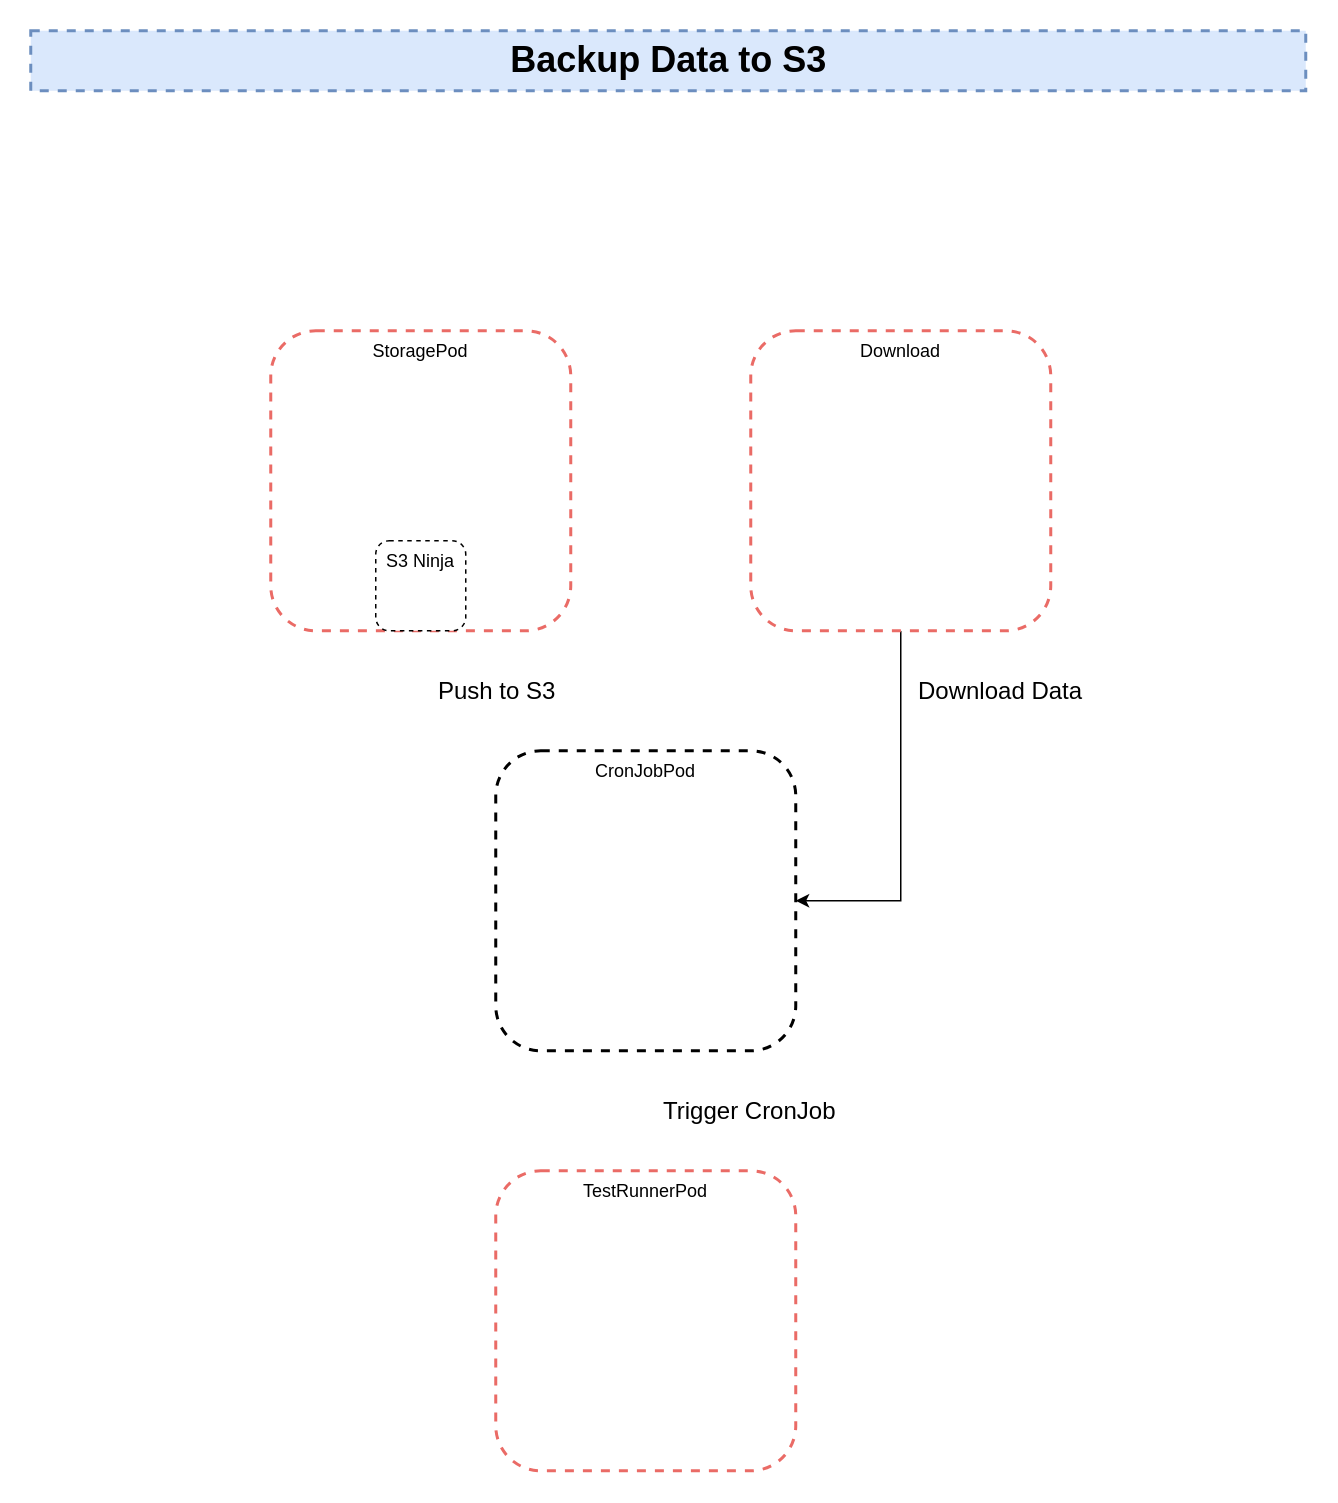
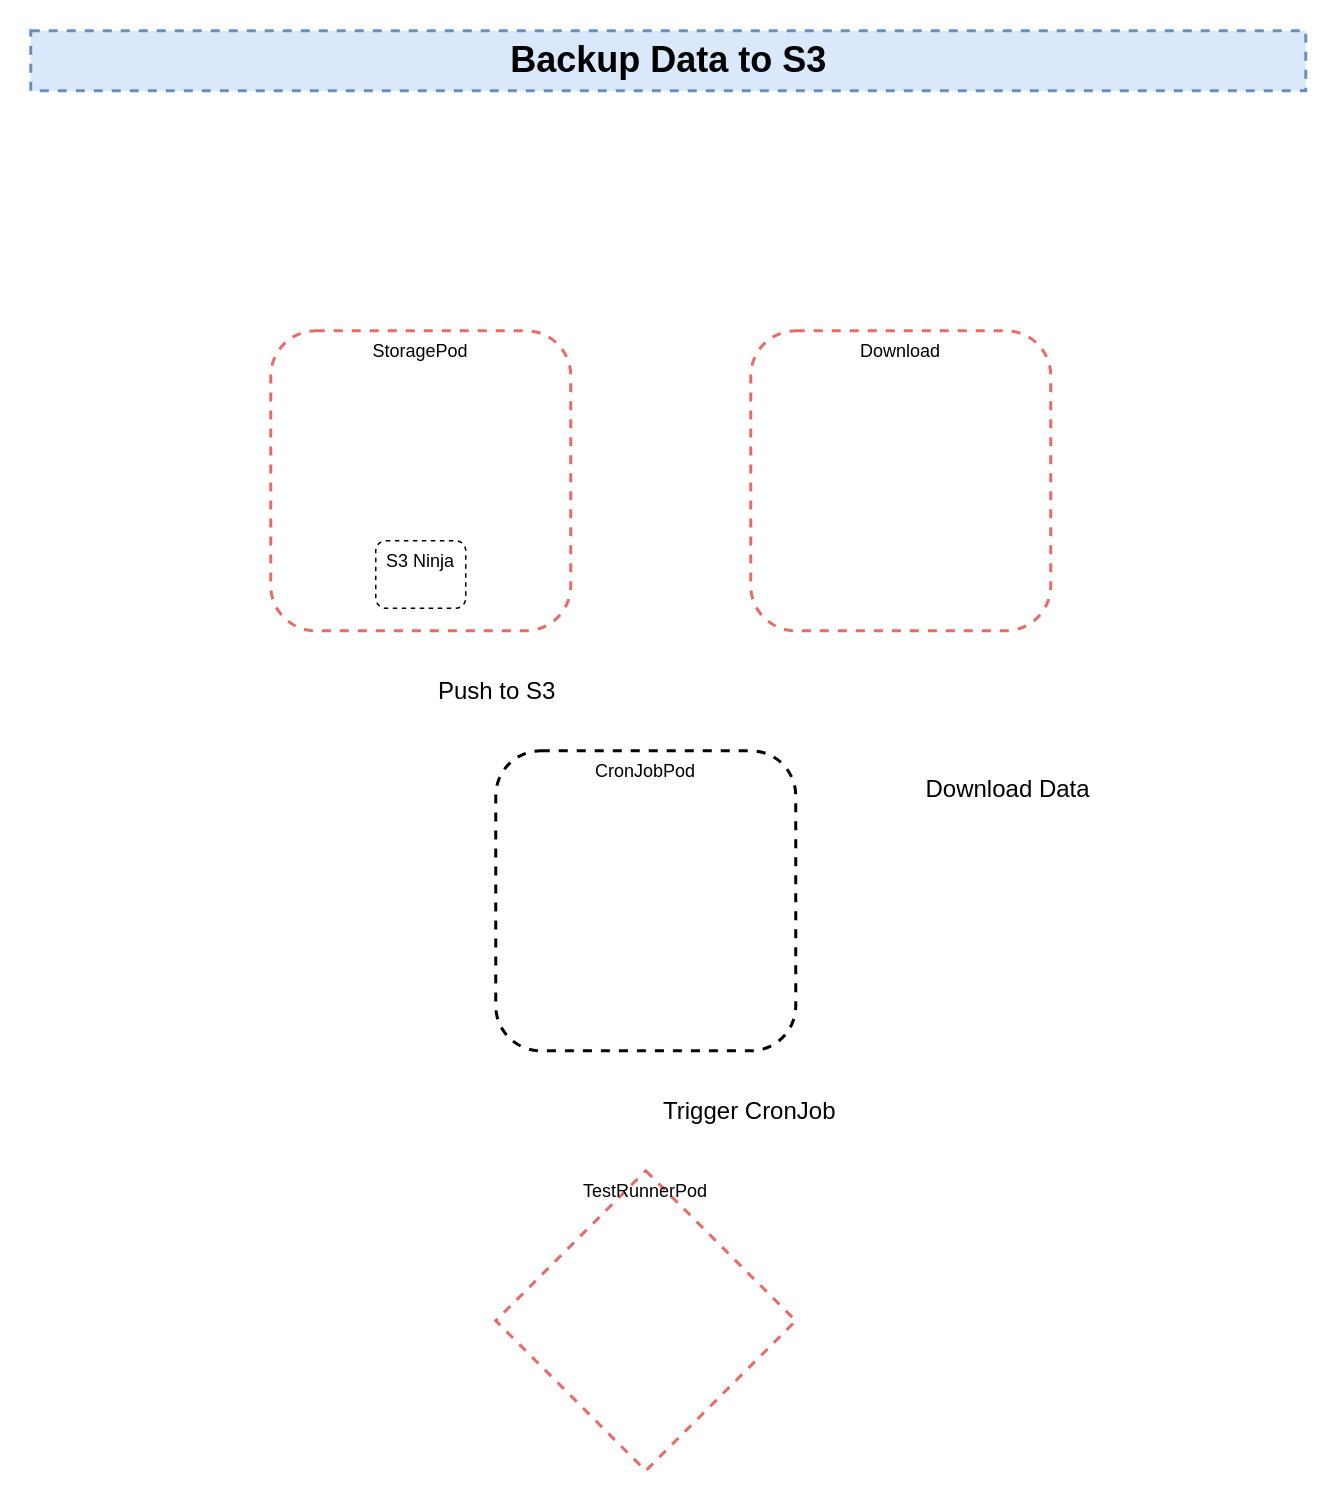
node "S3 Ninja": size 90x90 -> 90x68
node "Download Data": moved (1021, 691) -> (1028, 788)
edge "Download" -> "CronJobPod": removed
node "TestRunnerPod": shape rounded rectangle -> diamond
